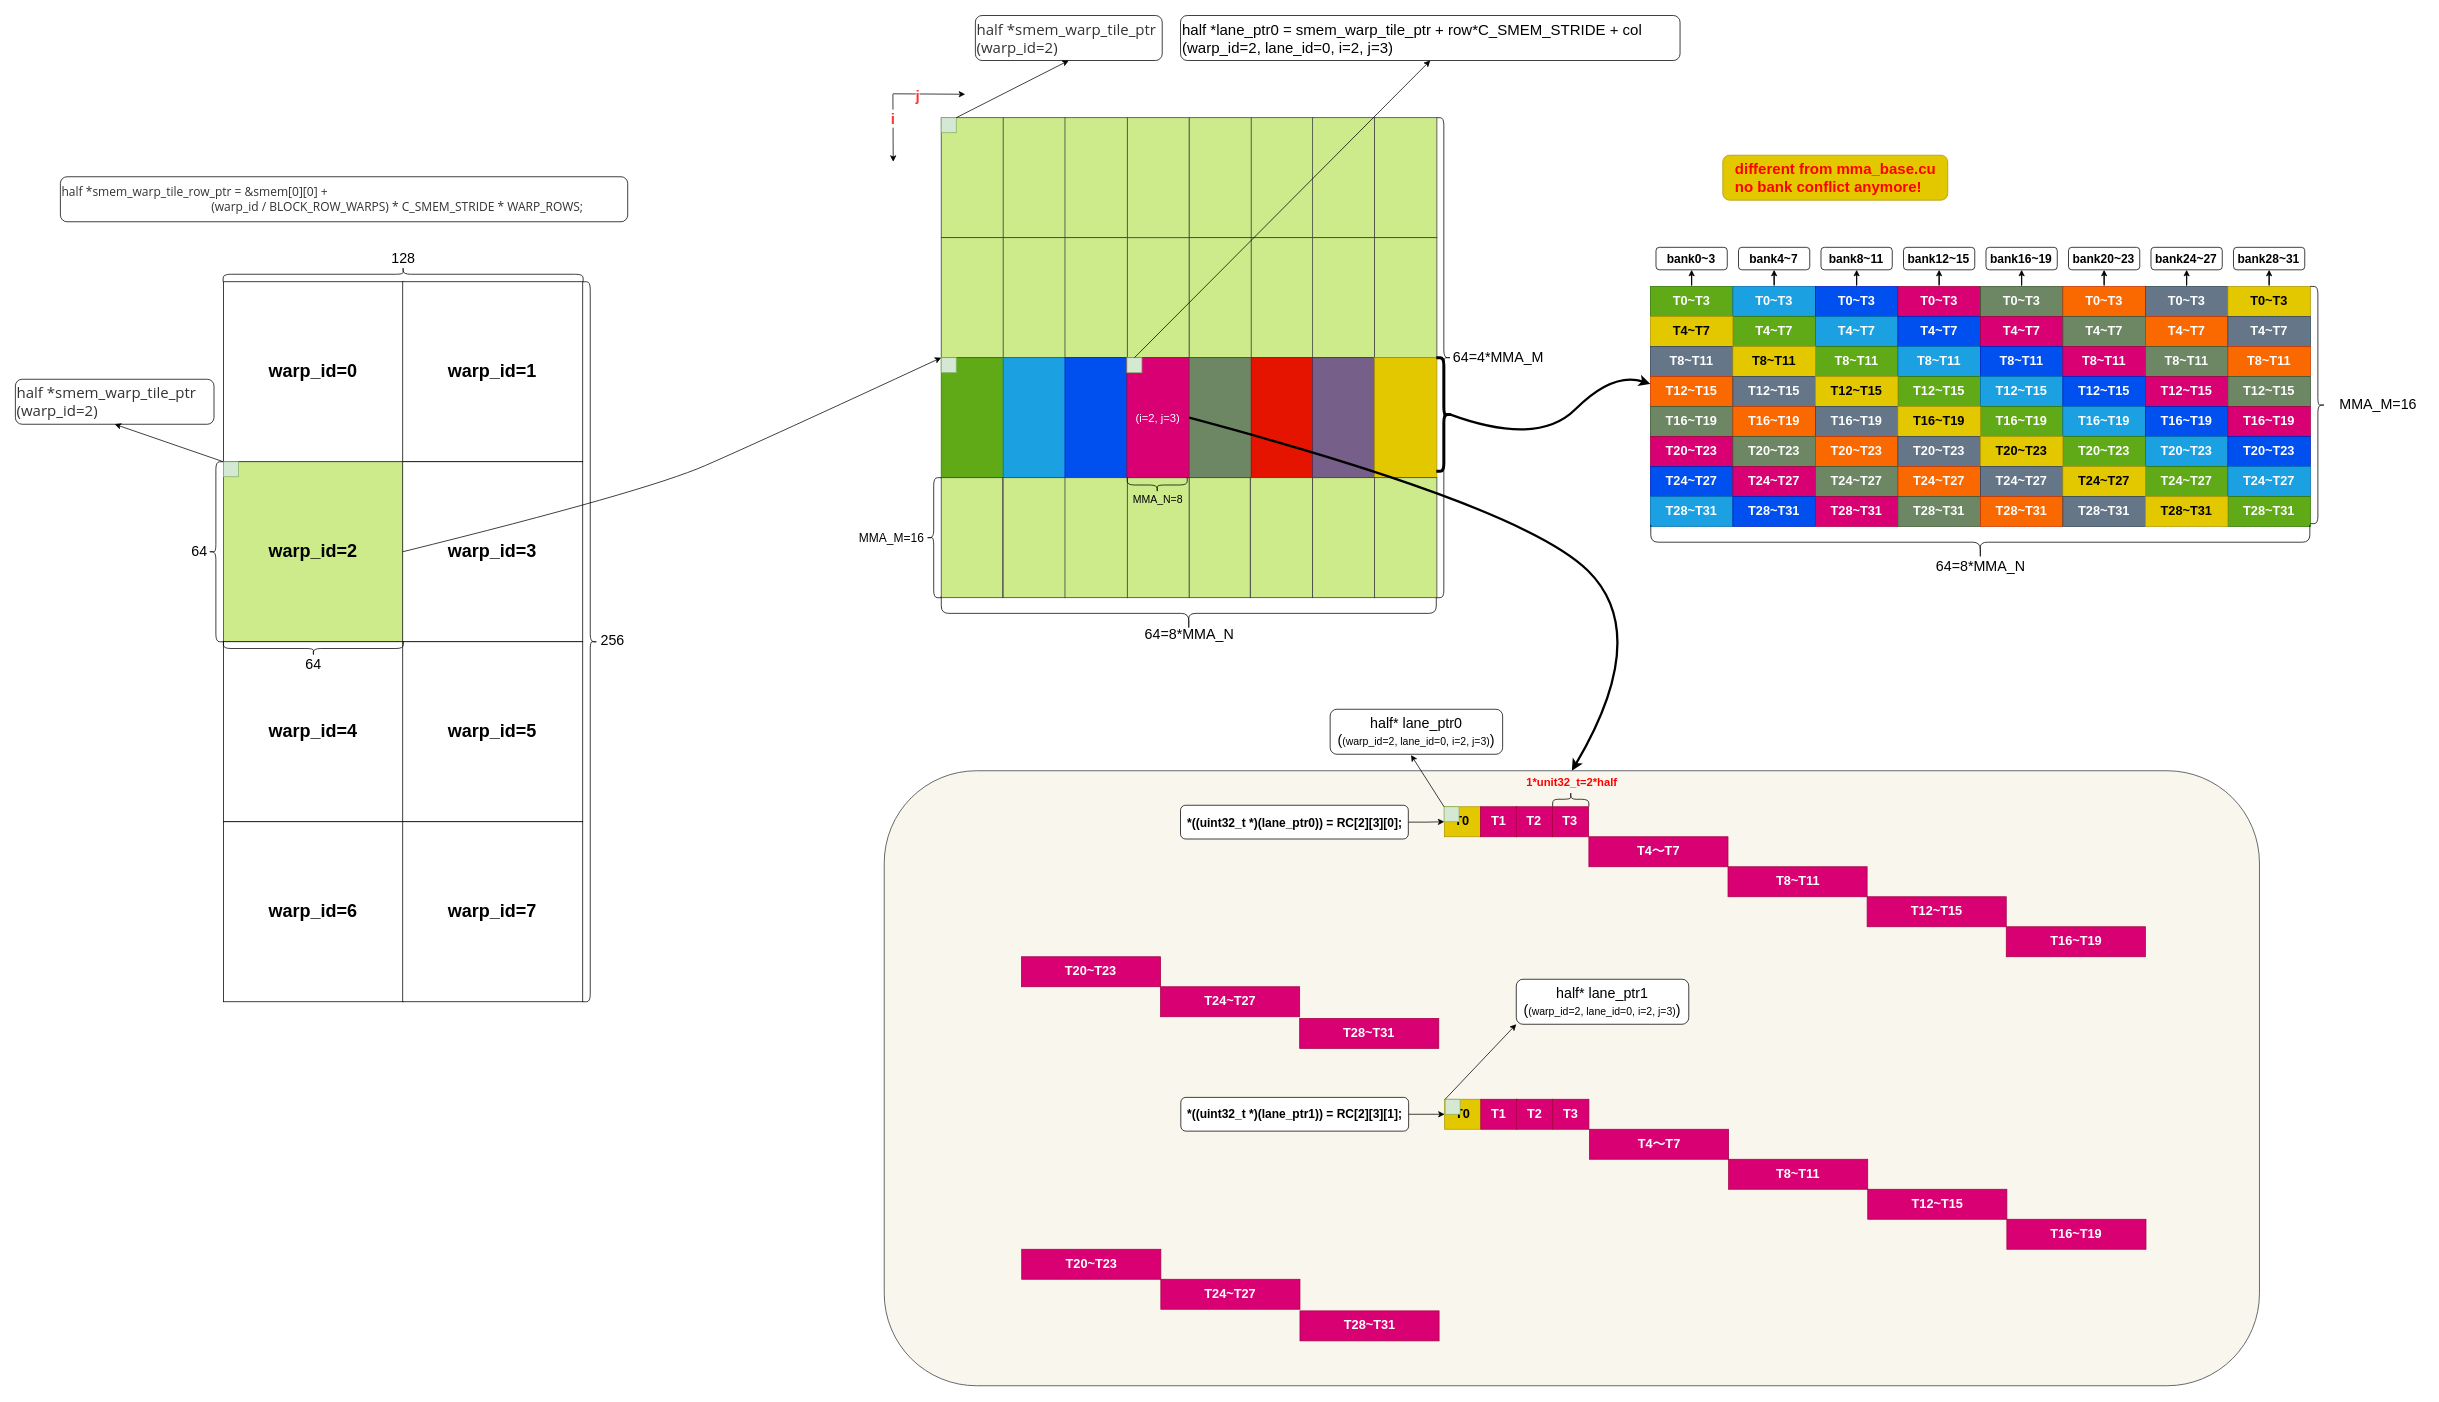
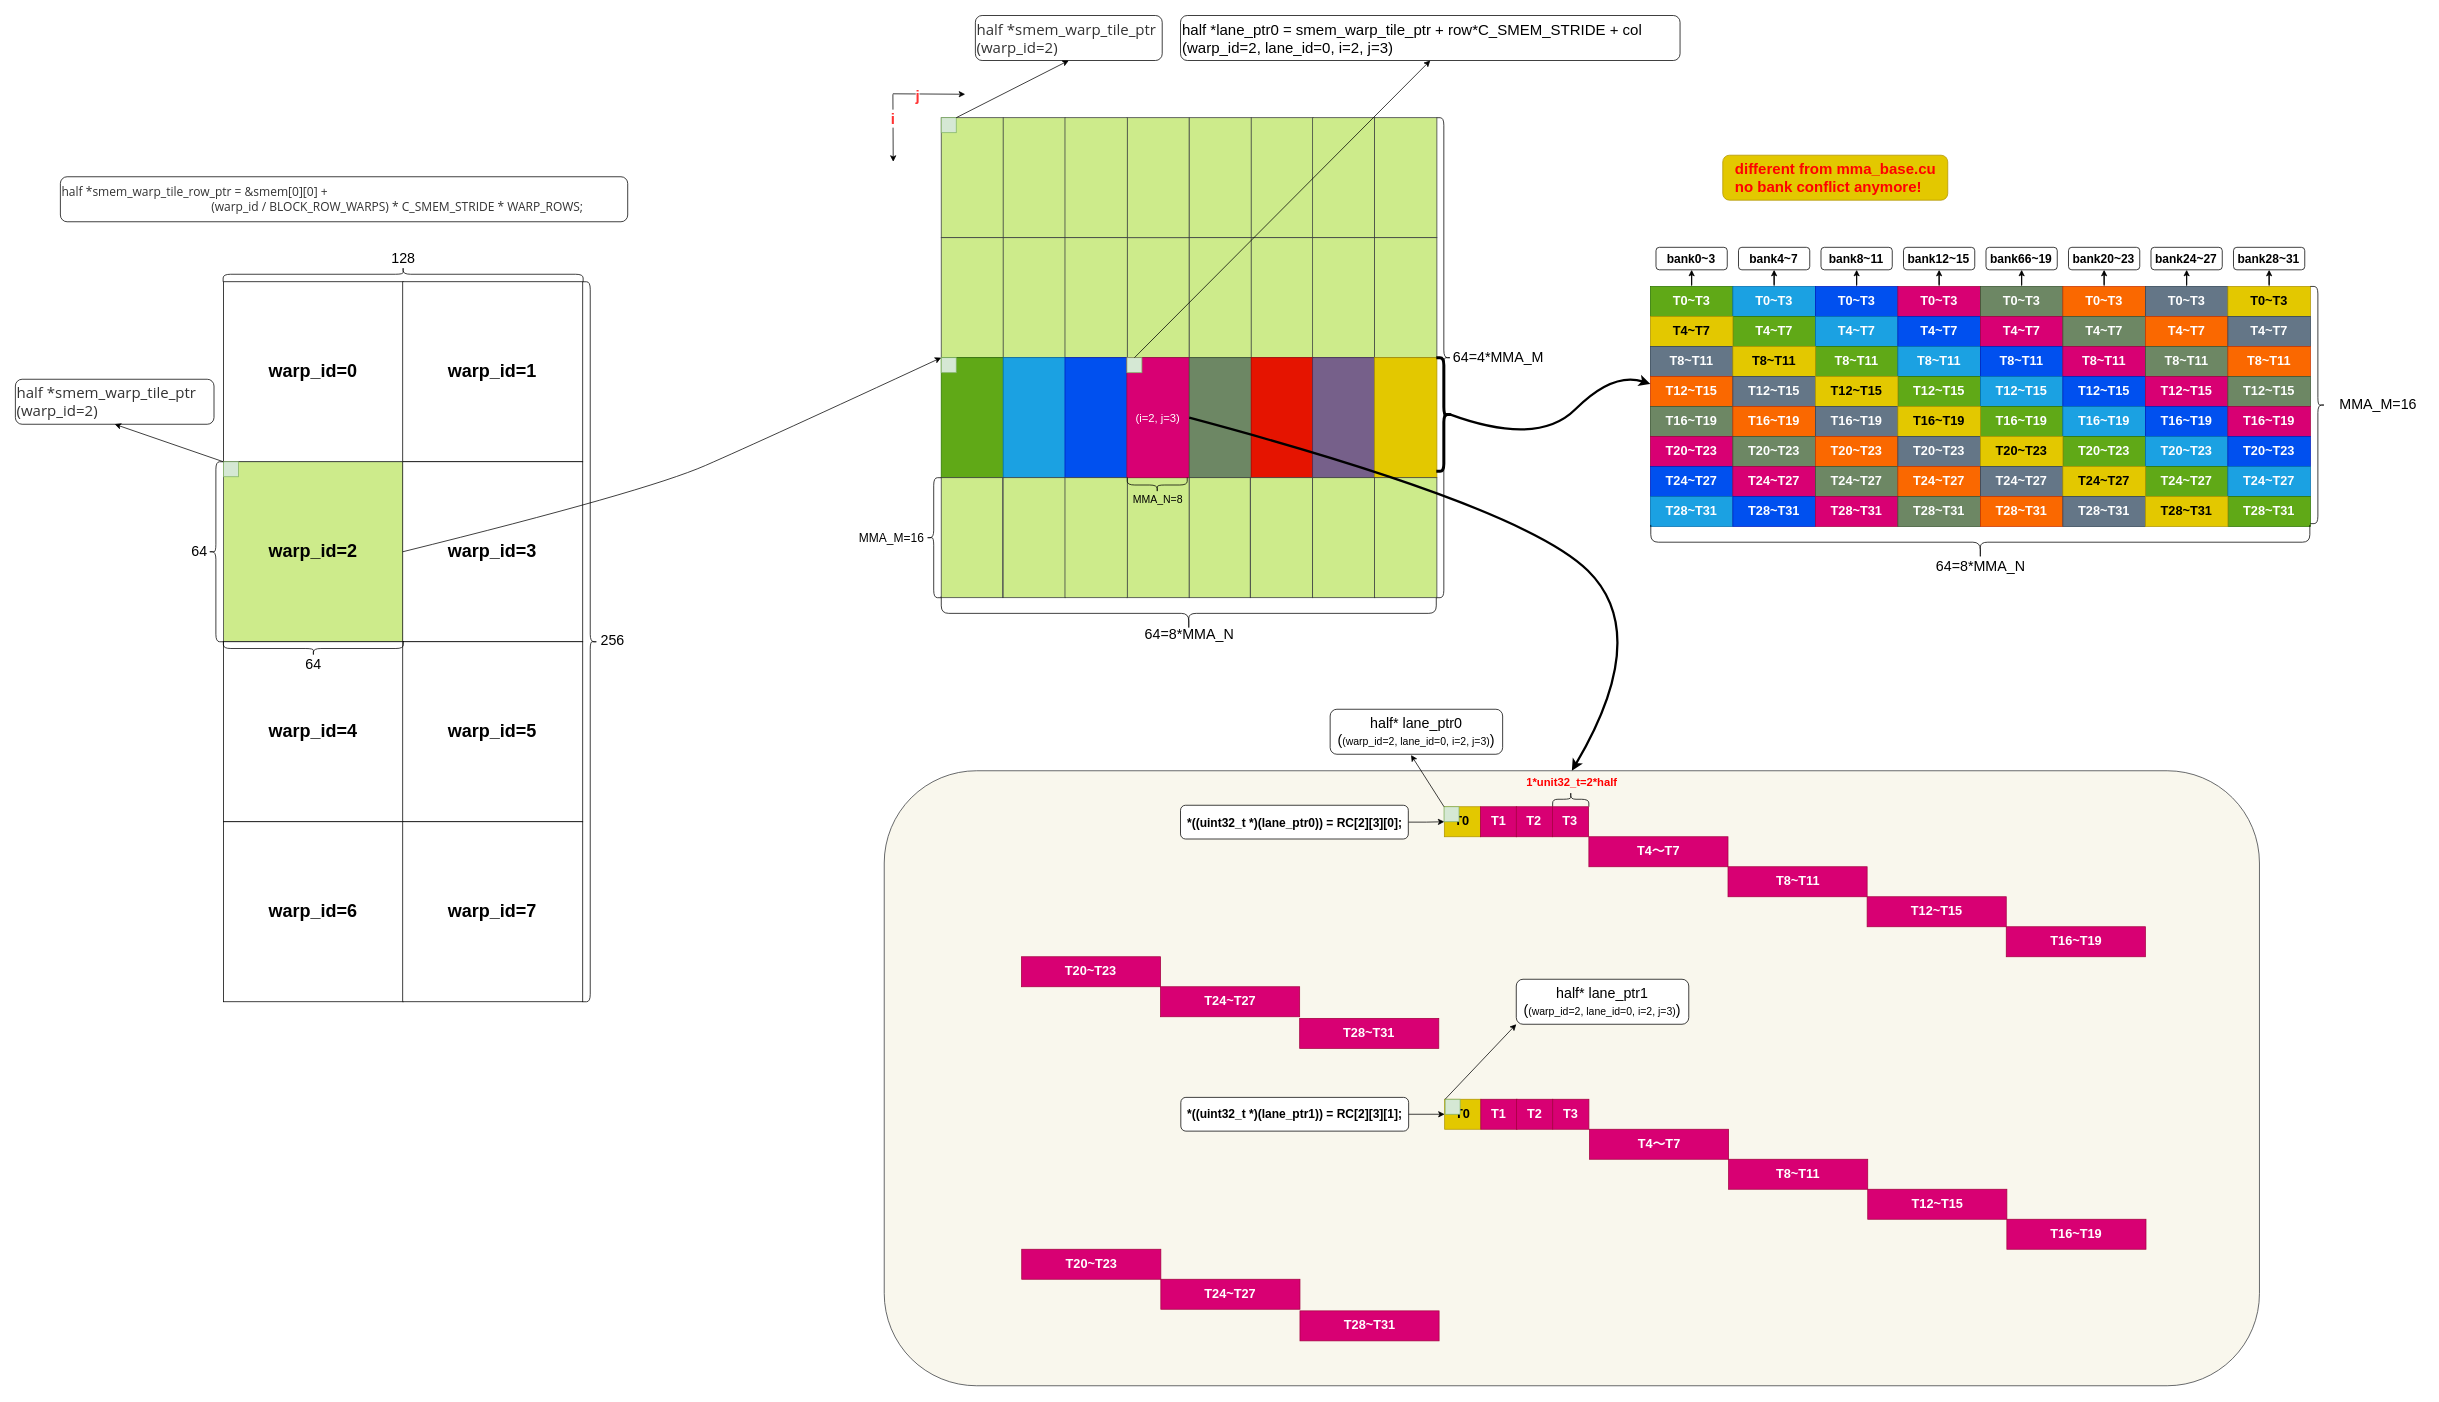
node "bank16~19": label "bank16~19" -> "bank66~19"
